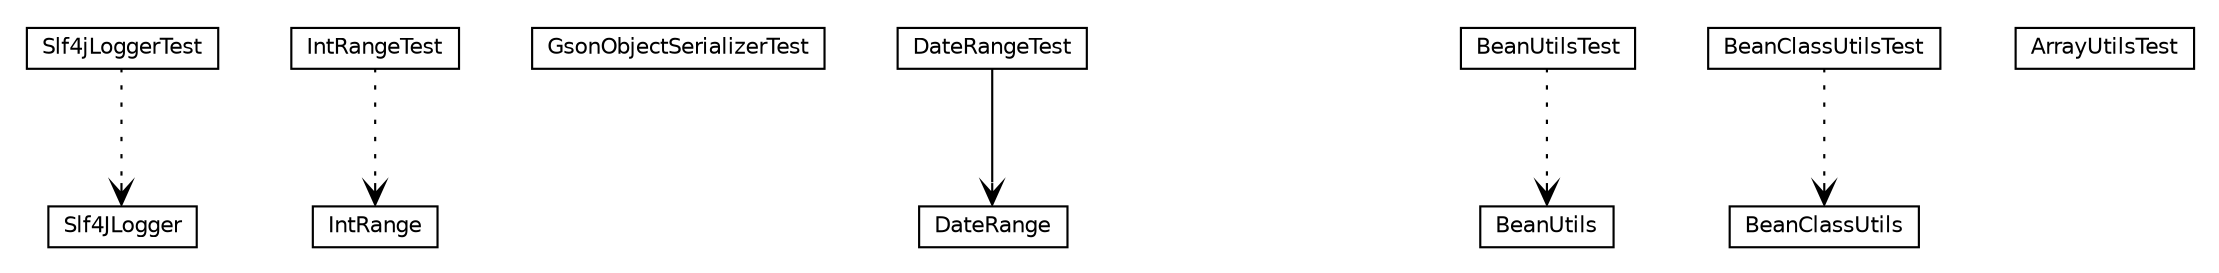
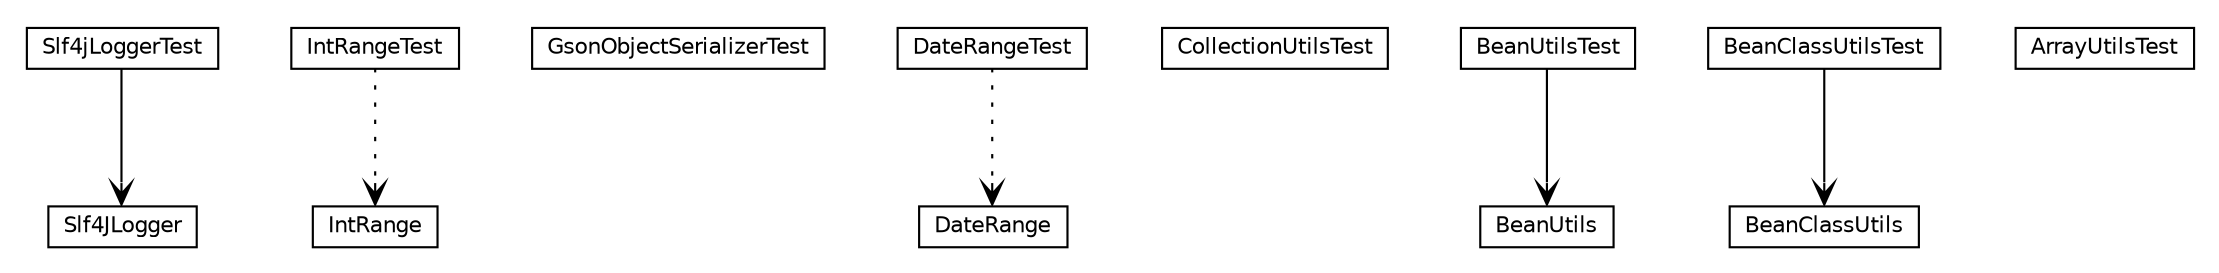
node "CollectionUtilsTest": added
edge "Slf4jLoggerTest" -> "Slf4JLogger": style dotted -> solid
edge "DateRangeTest" -> "DateRange": style solid -> dotted
edge "BeanUtilsTest" -> "BeanUtils": style dotted -> solid
edge "BeanClassUtilsTest" -> "BeanClassUtils": style dotted -> solid
